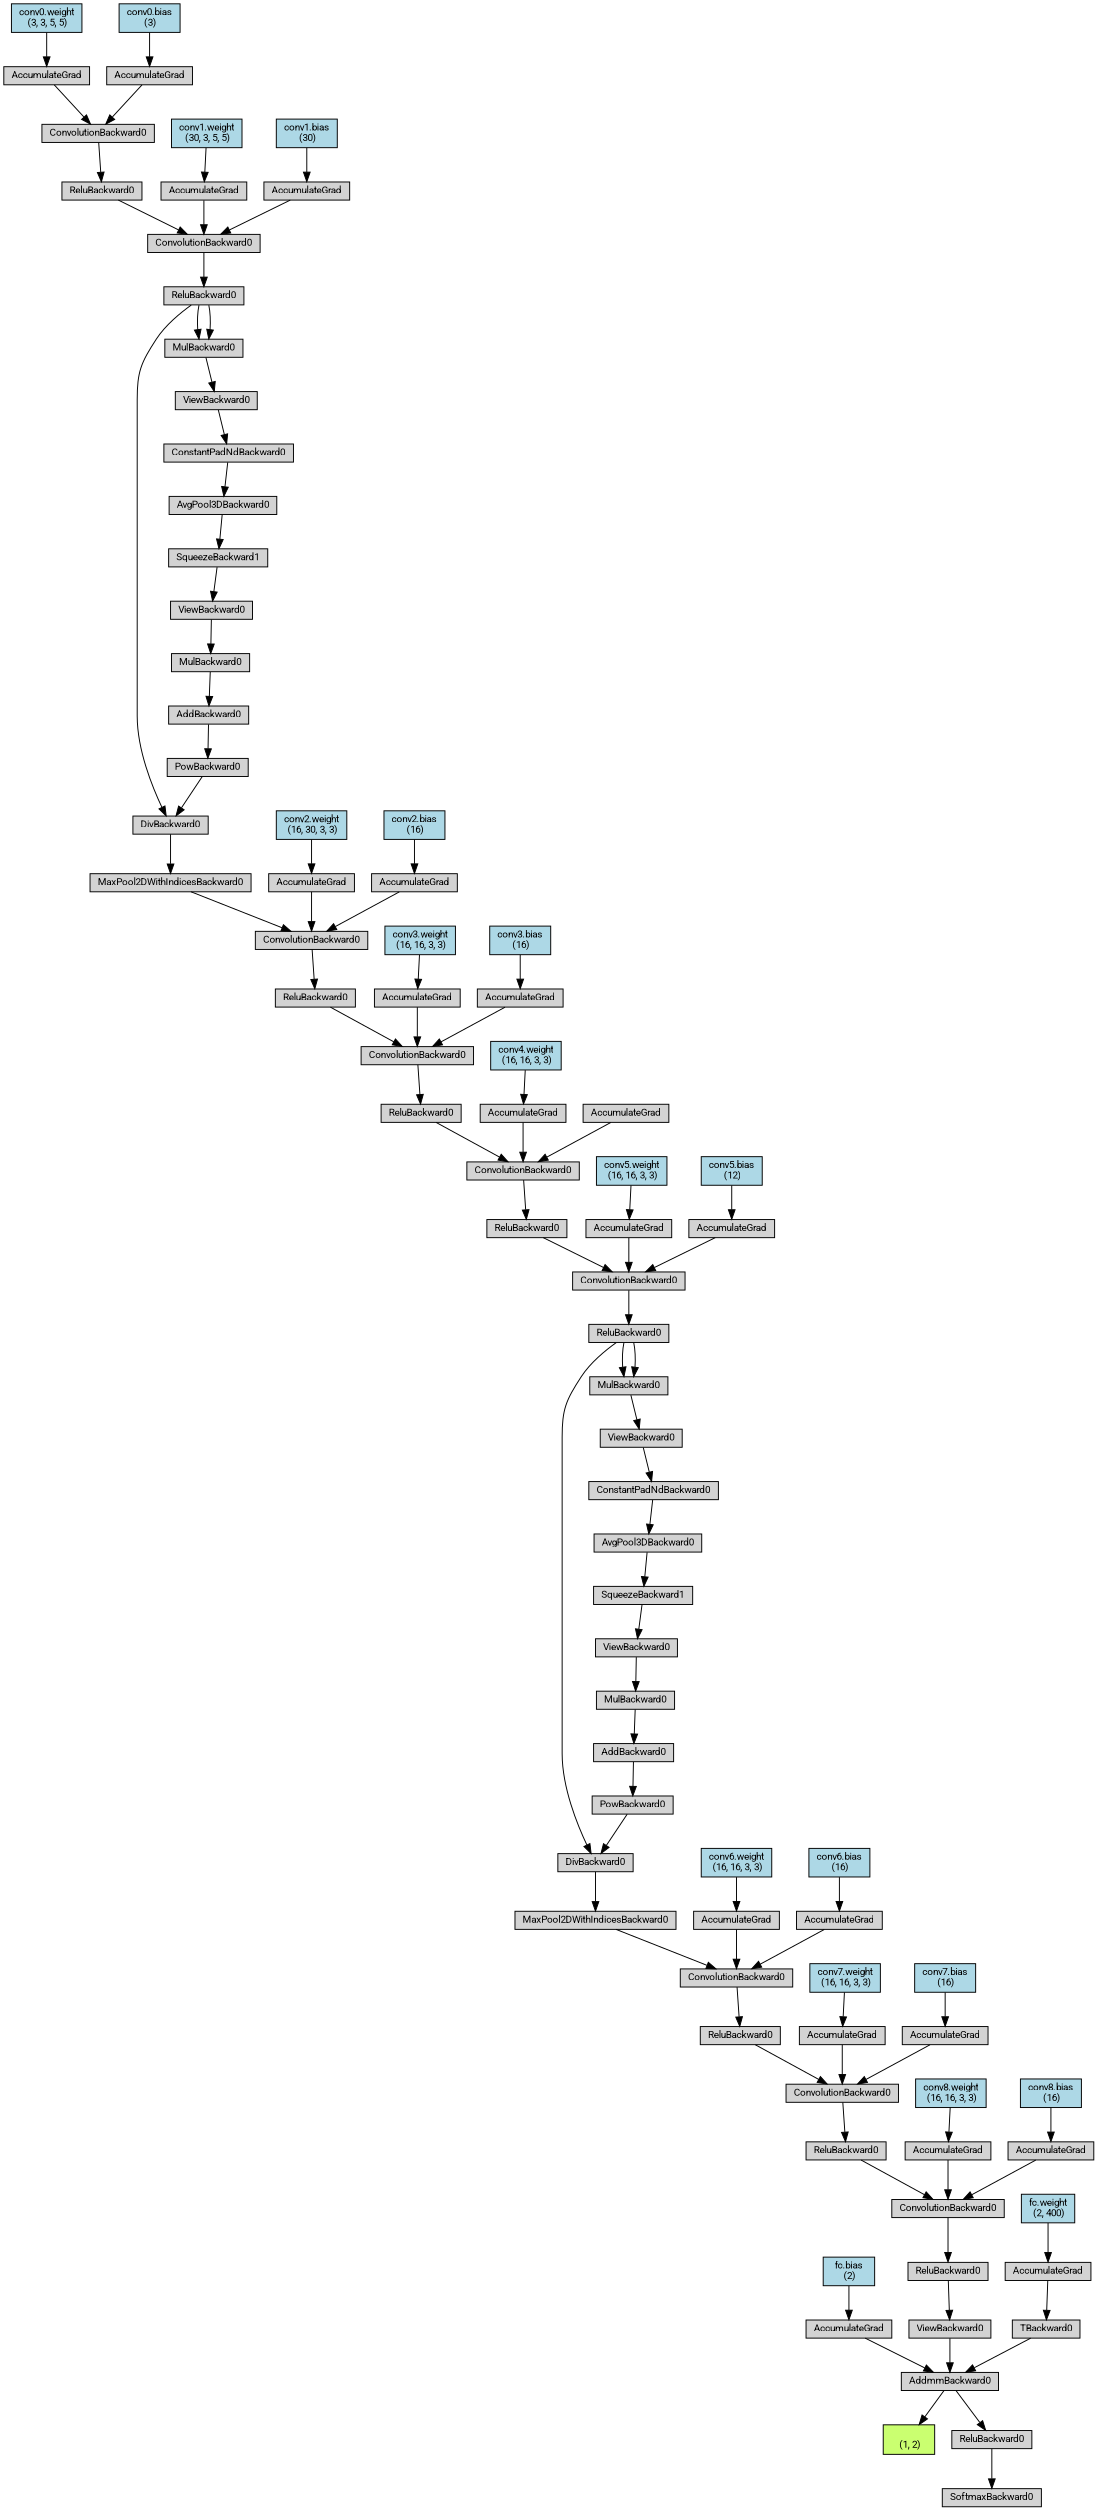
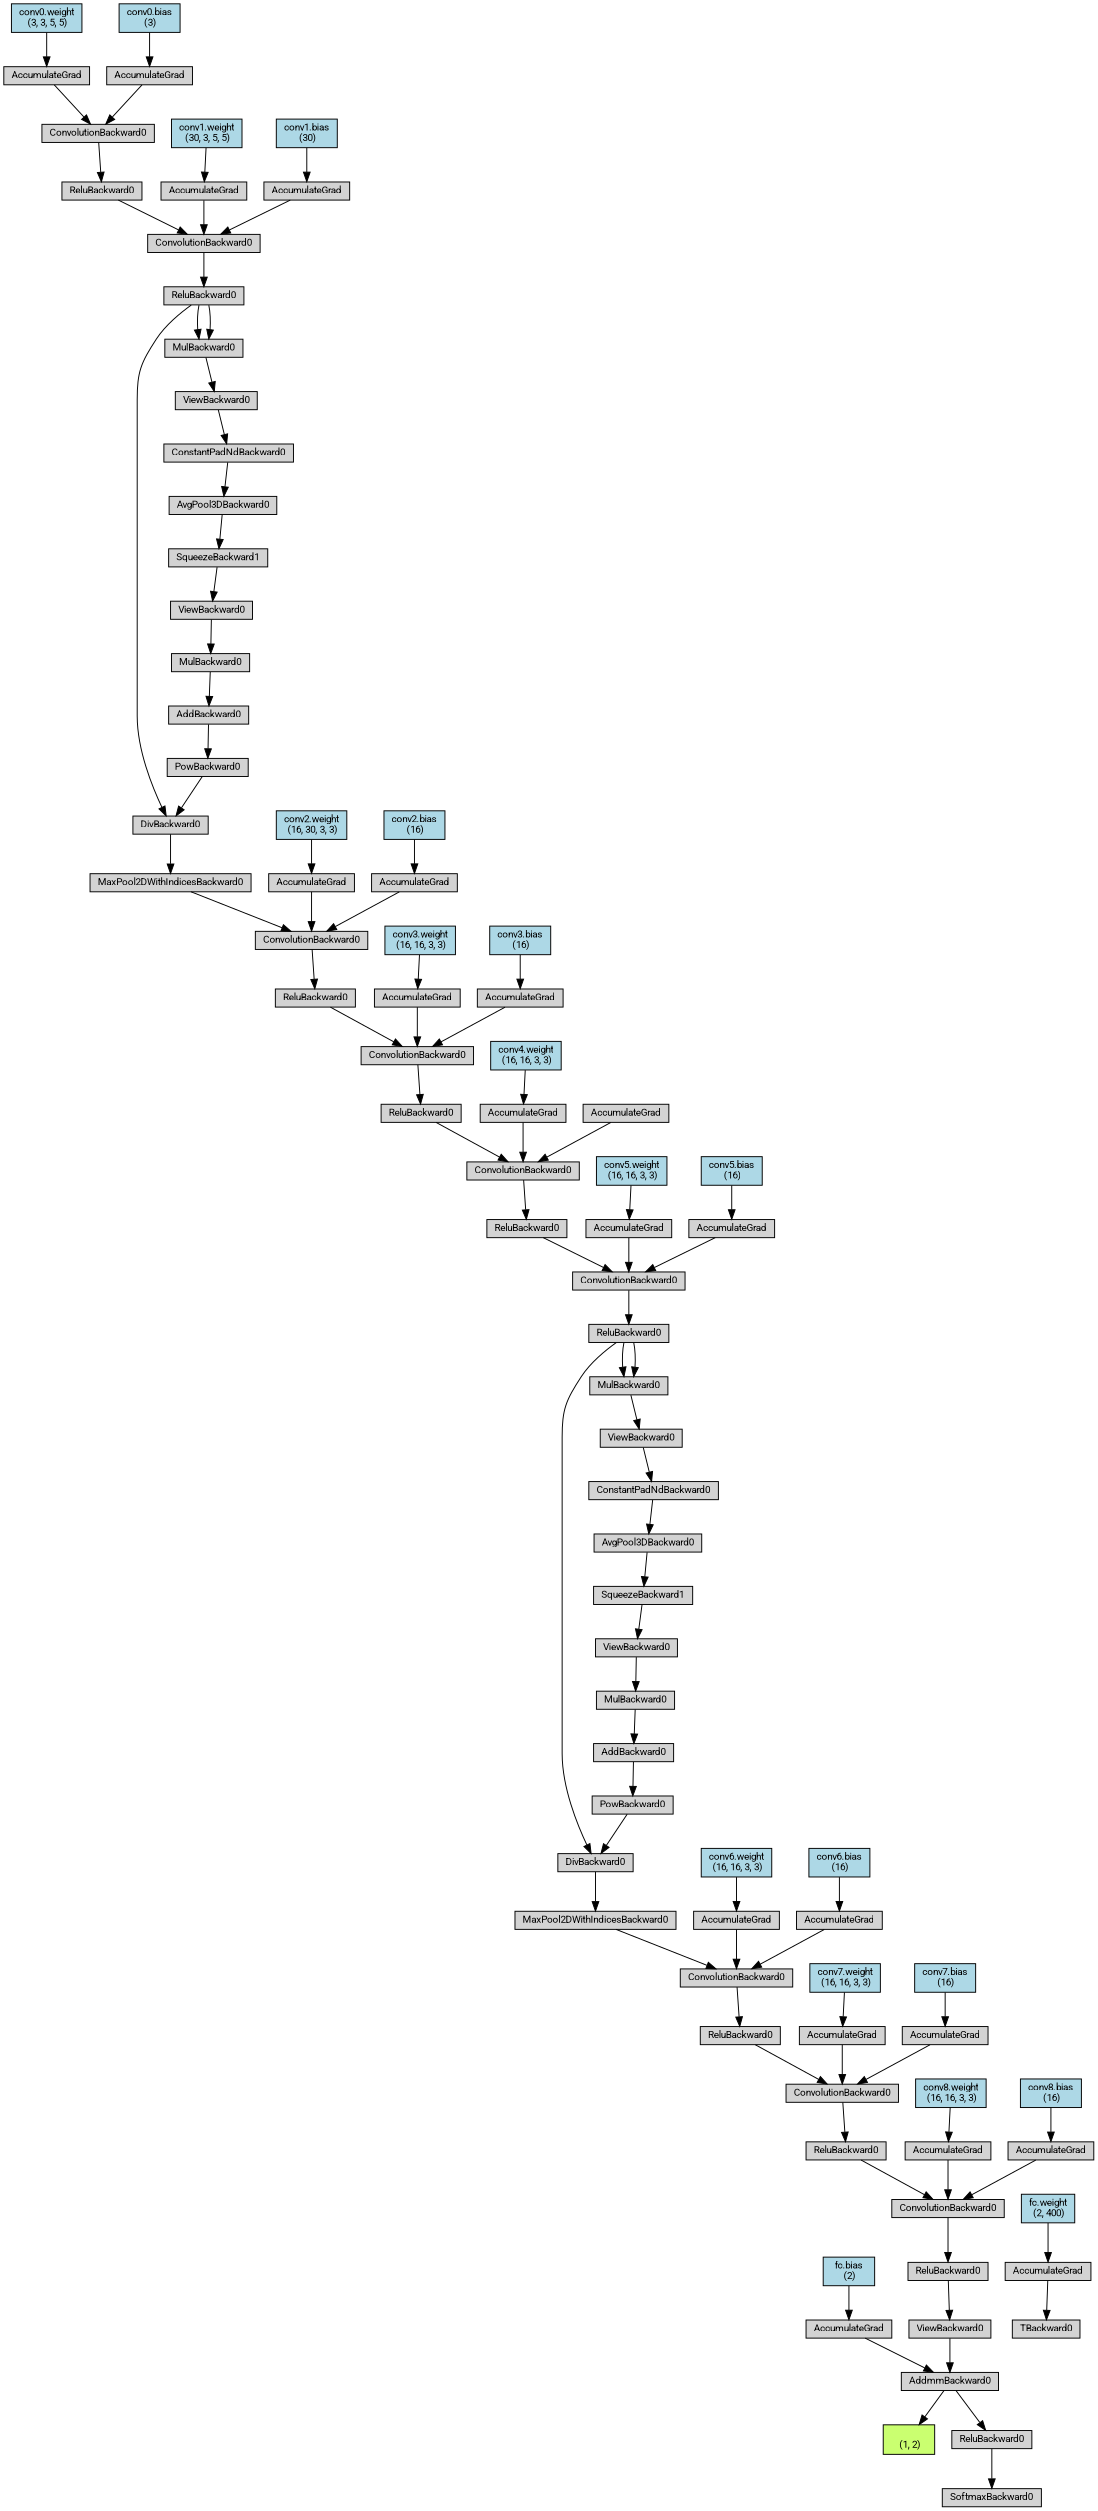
node "conv5.bias (12)": label "conv5.bias (12)" -> "conv5.bias (16)"
edge "TBackward0" -> "AddmmBackward0": removed
